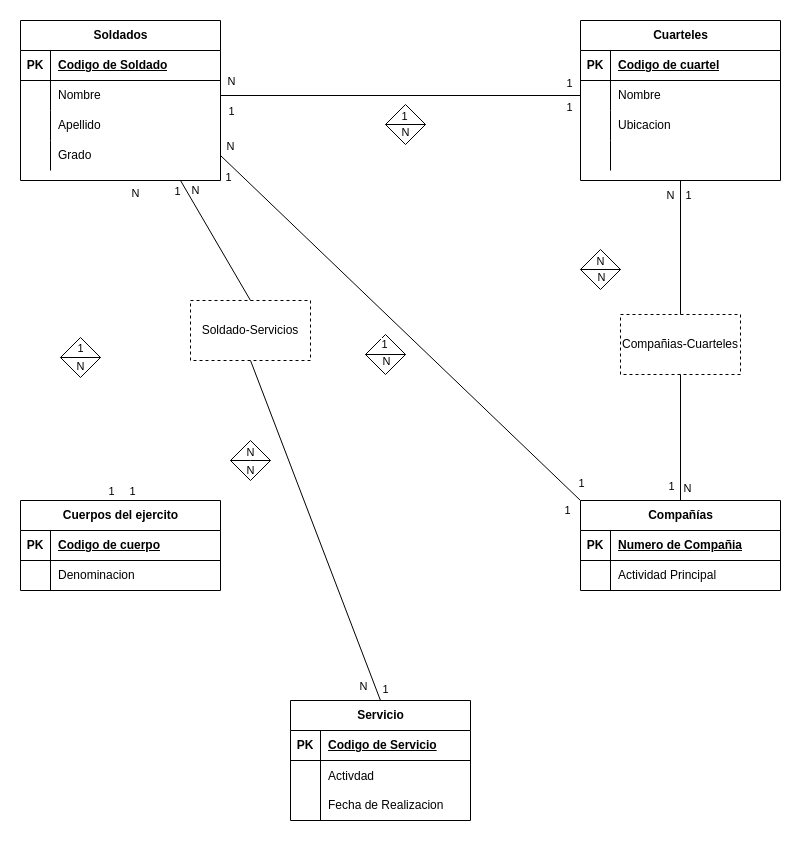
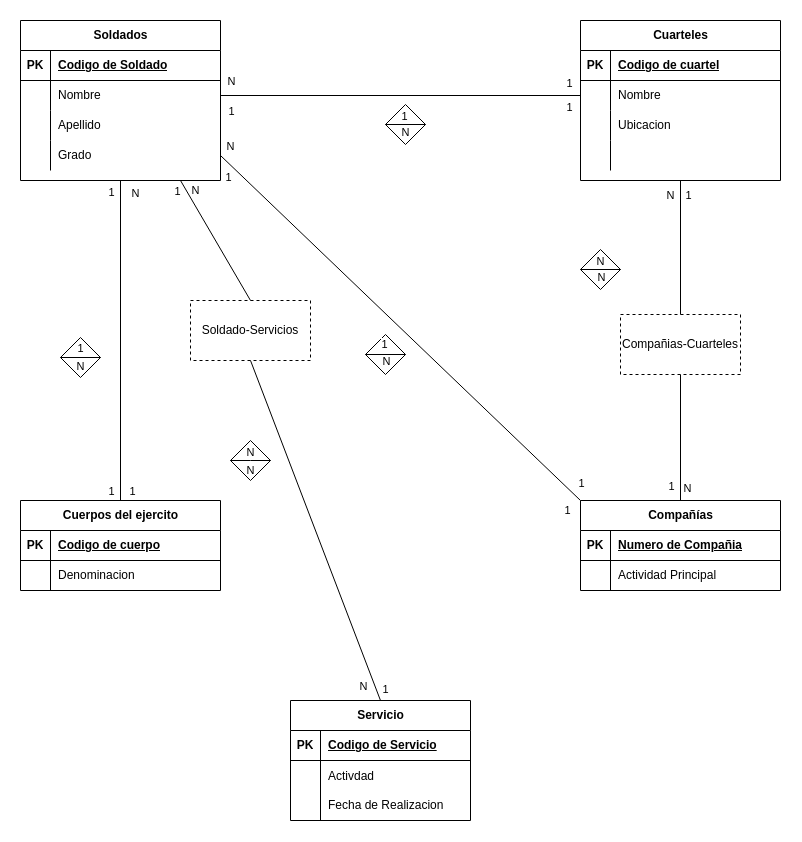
edge "Soldados" -- "Cuerpos del ejercito": added, label "1"
